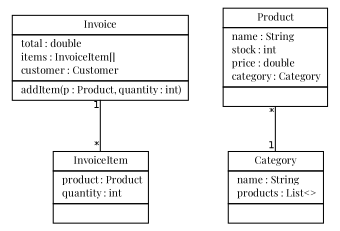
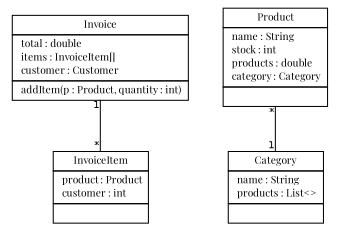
node "Product": text "price : double" -> "products : double"
node "InvoiceItem": text "quantity : int" -> "customer : int"
